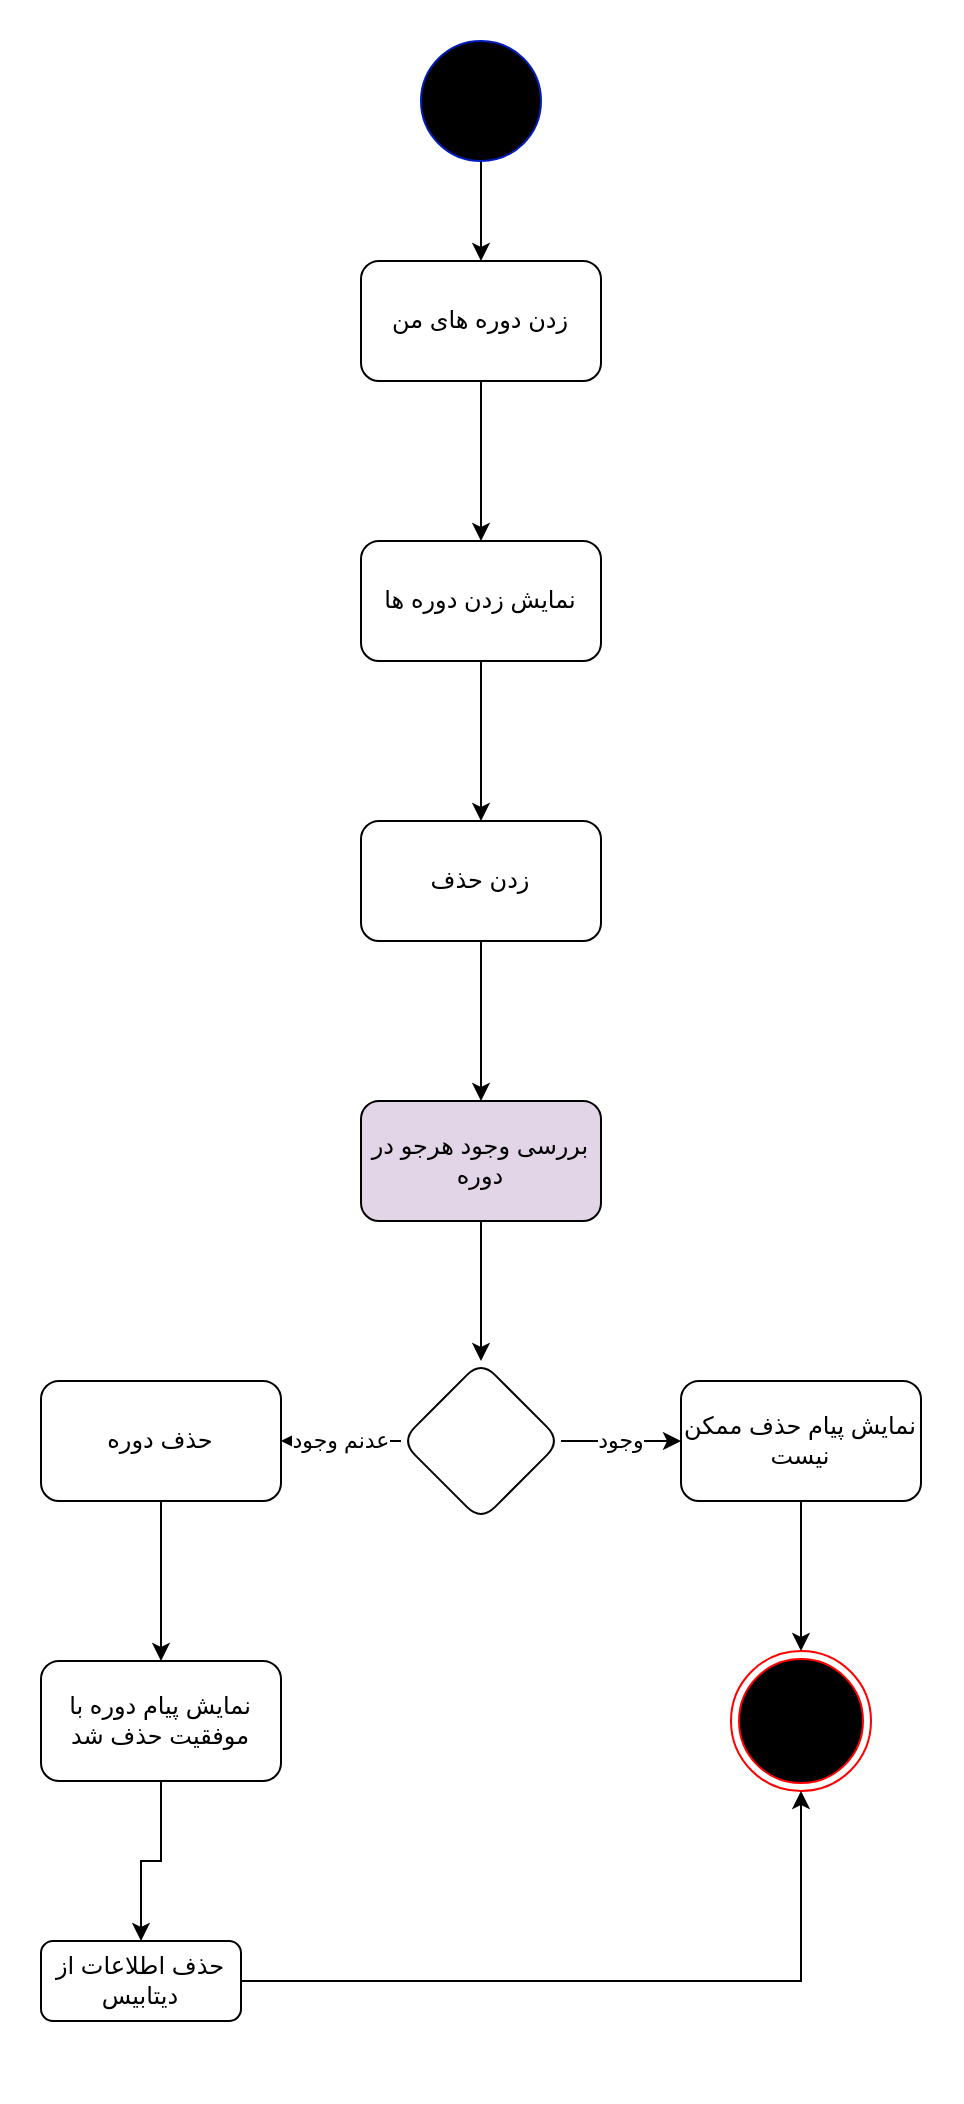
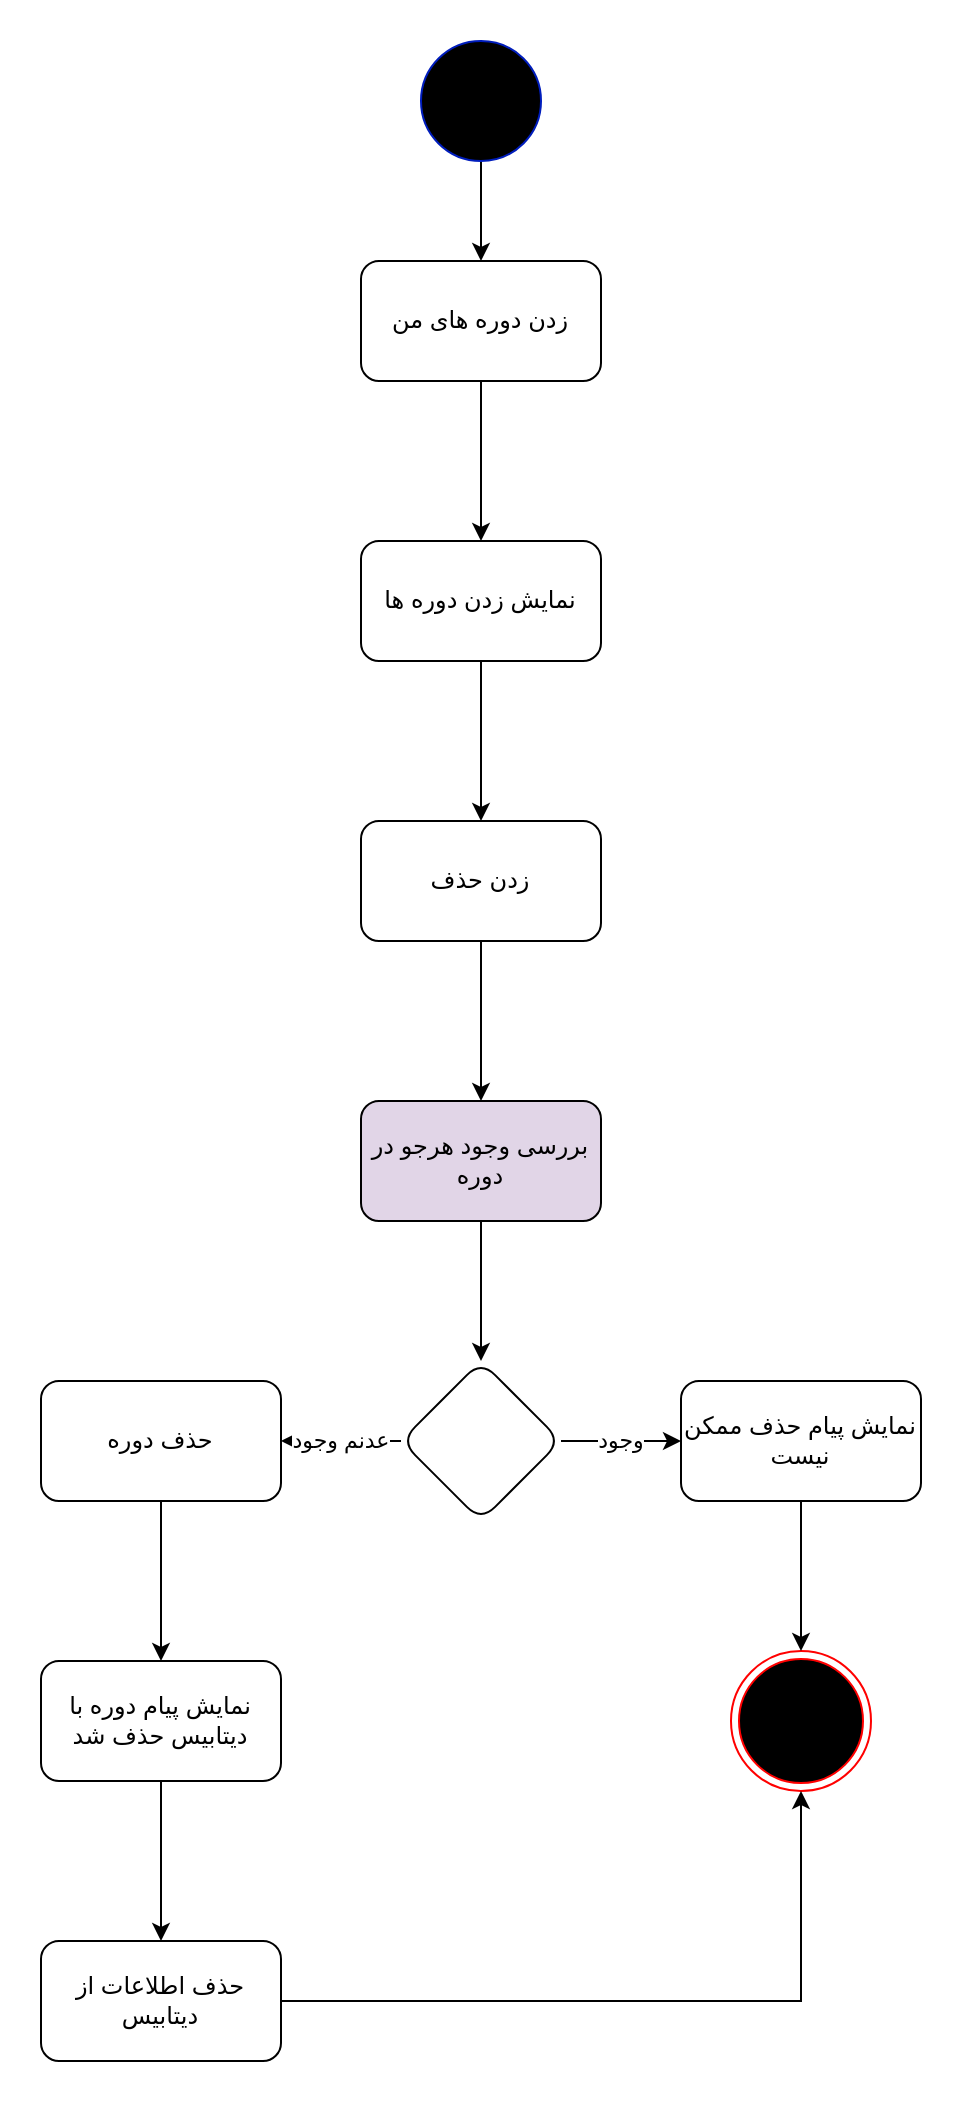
node "نمایش پیام دوره با موفقیت حذف شد": label "نمایش پیام دوره با موفقیت حذف شد" -> "نمایش پیام دوره با دیتابیس حذف شد"
node "حذف اطلاعات از دیتابیس": size 200x80 -> 240x120
